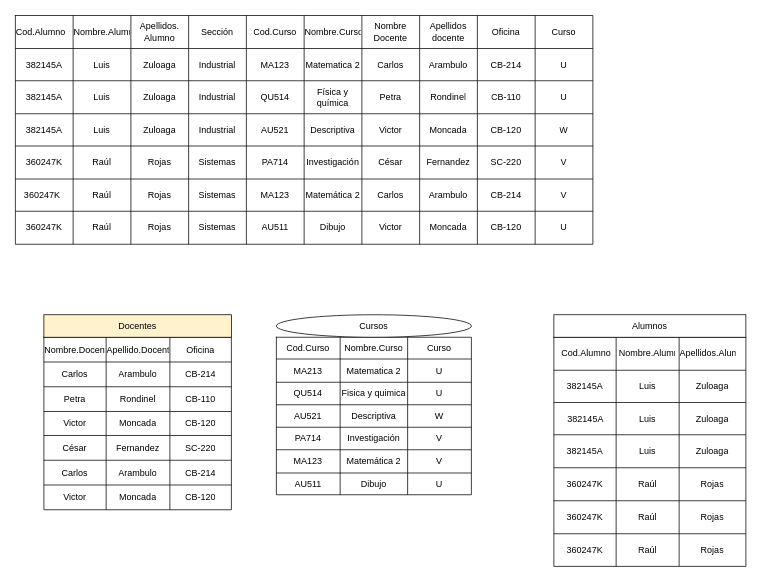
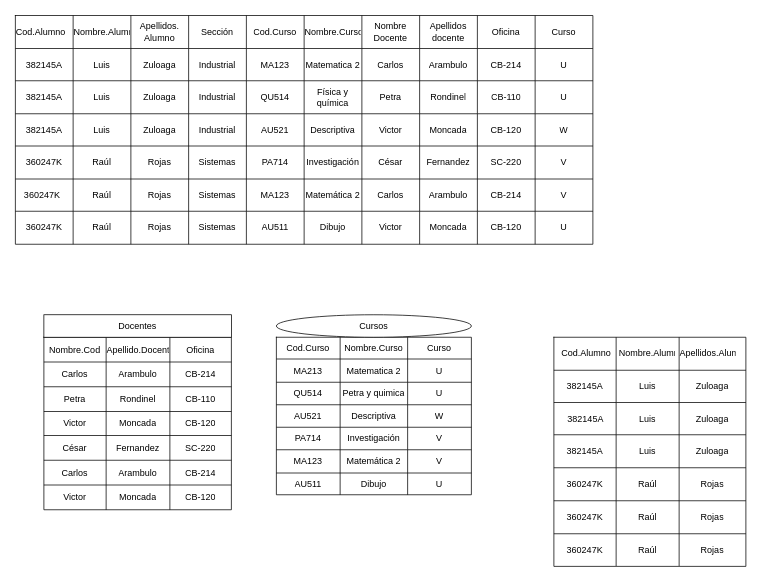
node "Docentes": fillcolor #fff2cc -> #ffffff
node "Alumnos": removed
node "Nombre.Docente": label "Nombre.Docente" -> "Nombre.Cod"
node "Fisica y quimica": label "Fisica y quimica" -> "Petra y quimica"
